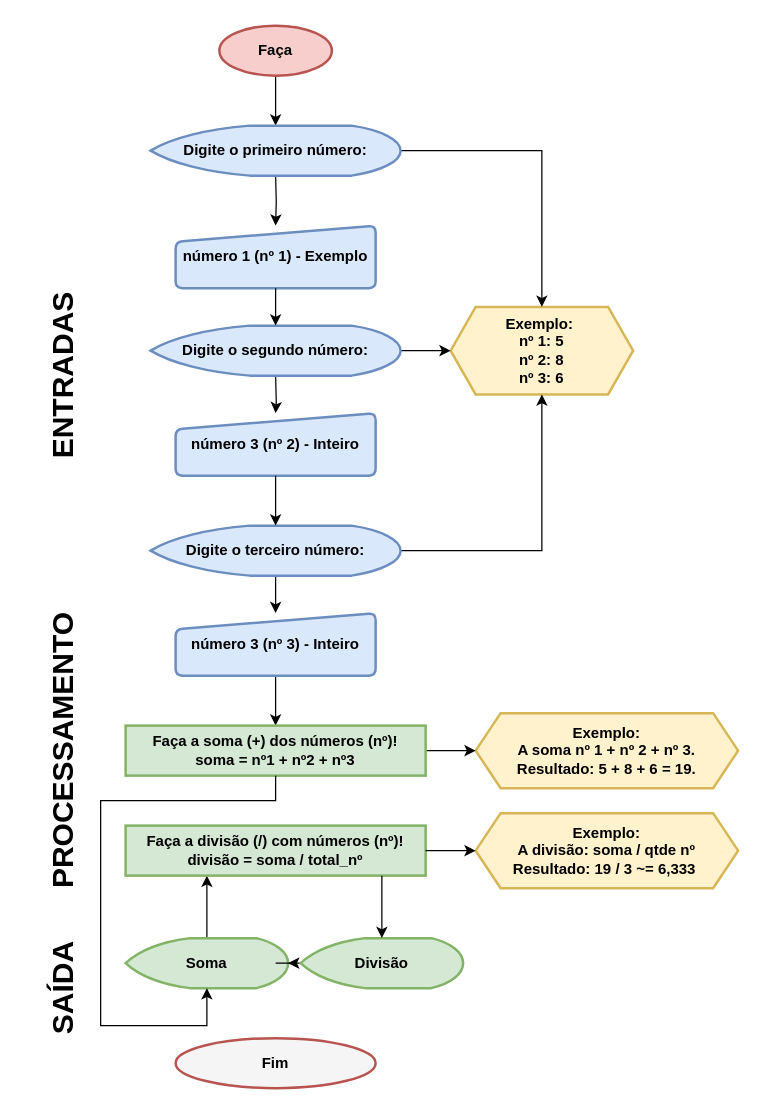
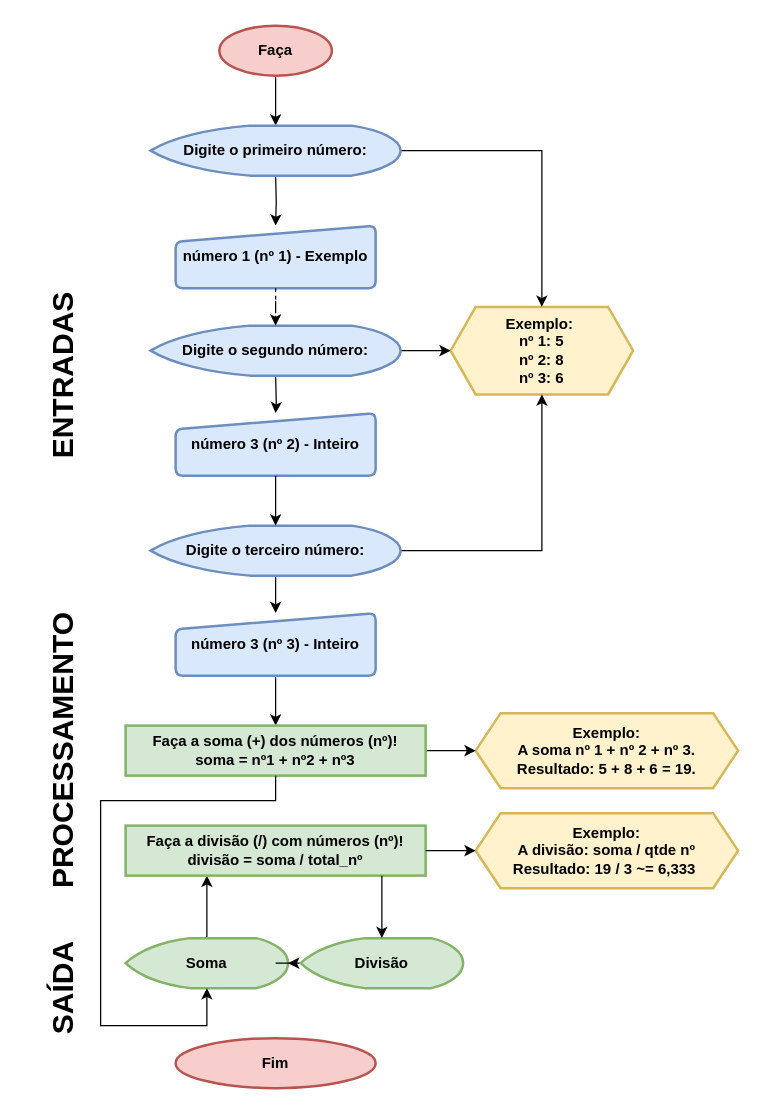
edge "número 1 (nº 1) - Exemplo" -> "Digite o segundo número:": style solid -> dashed
node "Fim": fillcolor #f5f5f5 -> #f8cecc
